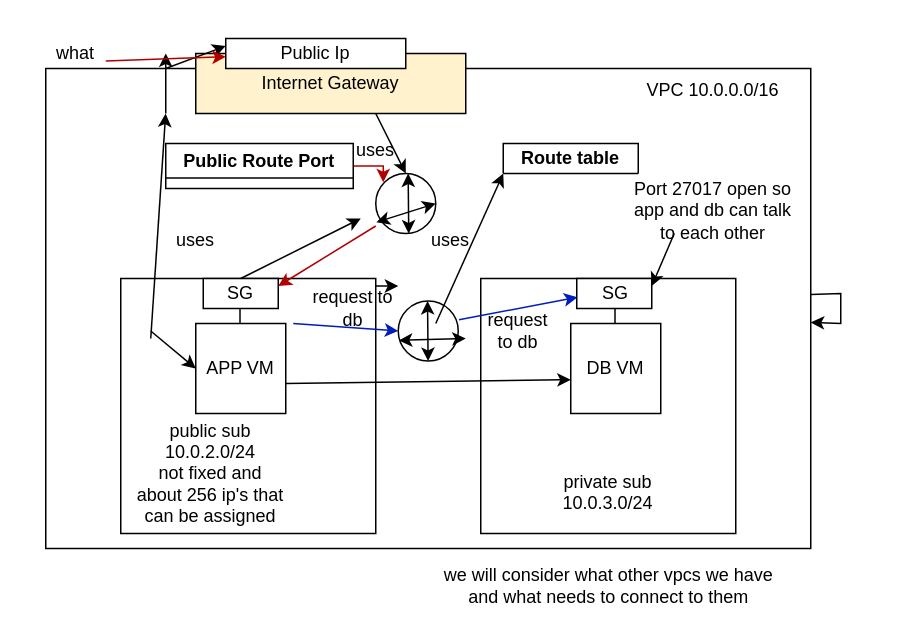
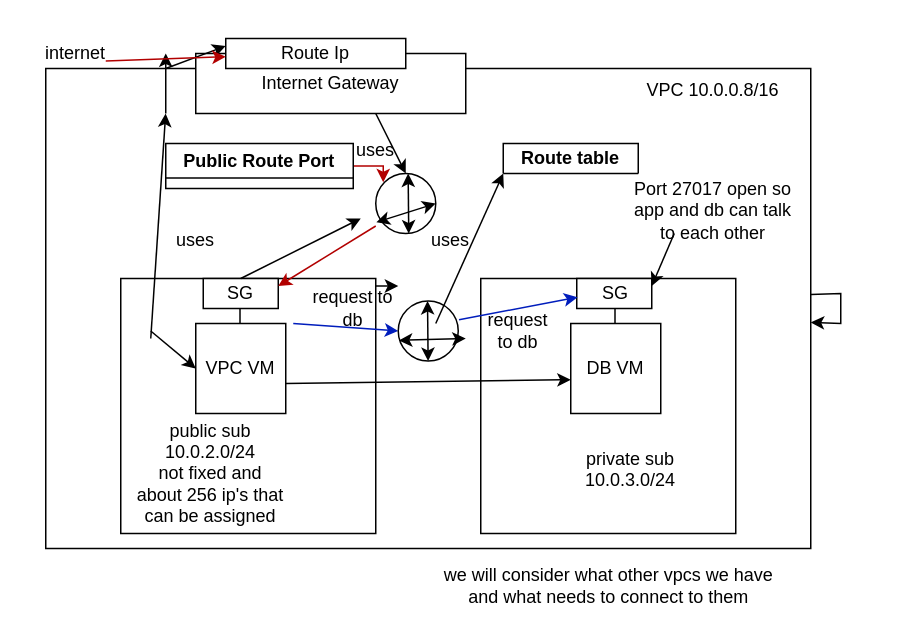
node "what": label "what" -> "internet"
node "Public Ip": label "Public Ip" -> "Route Ip"
node "Internet Gateway": fillcolor #fff2cc -> #ffffff
node "VPC 10.0.0.0/16": label "VPC 10.0.0.0/16" -> "VPC 10.0.0.8/16"
node "APP VM": label "APP VM" -> "VPC VM"
node "private sub 10.0.3.0/24": moved (608, 503) -> (631, 481)
